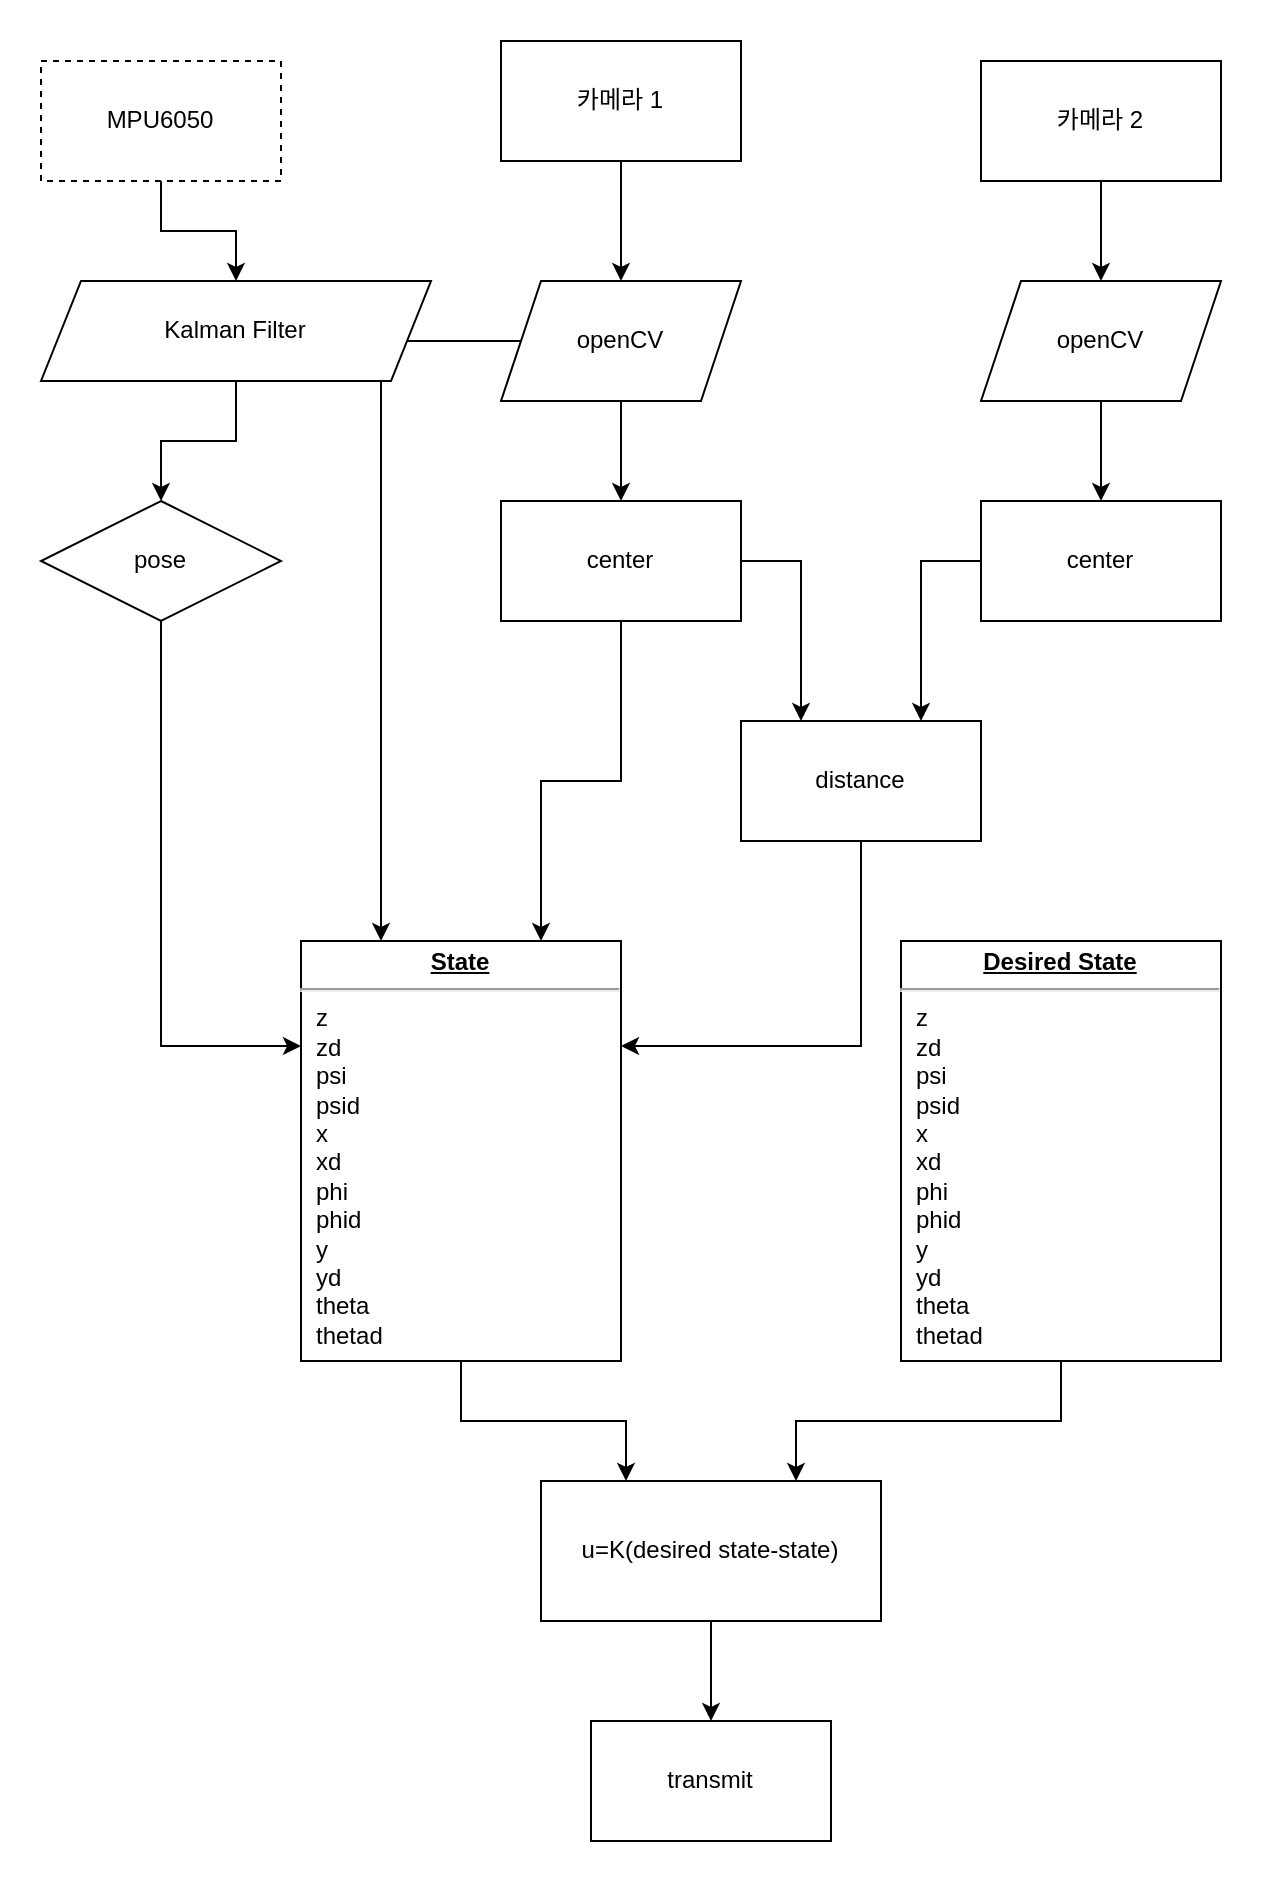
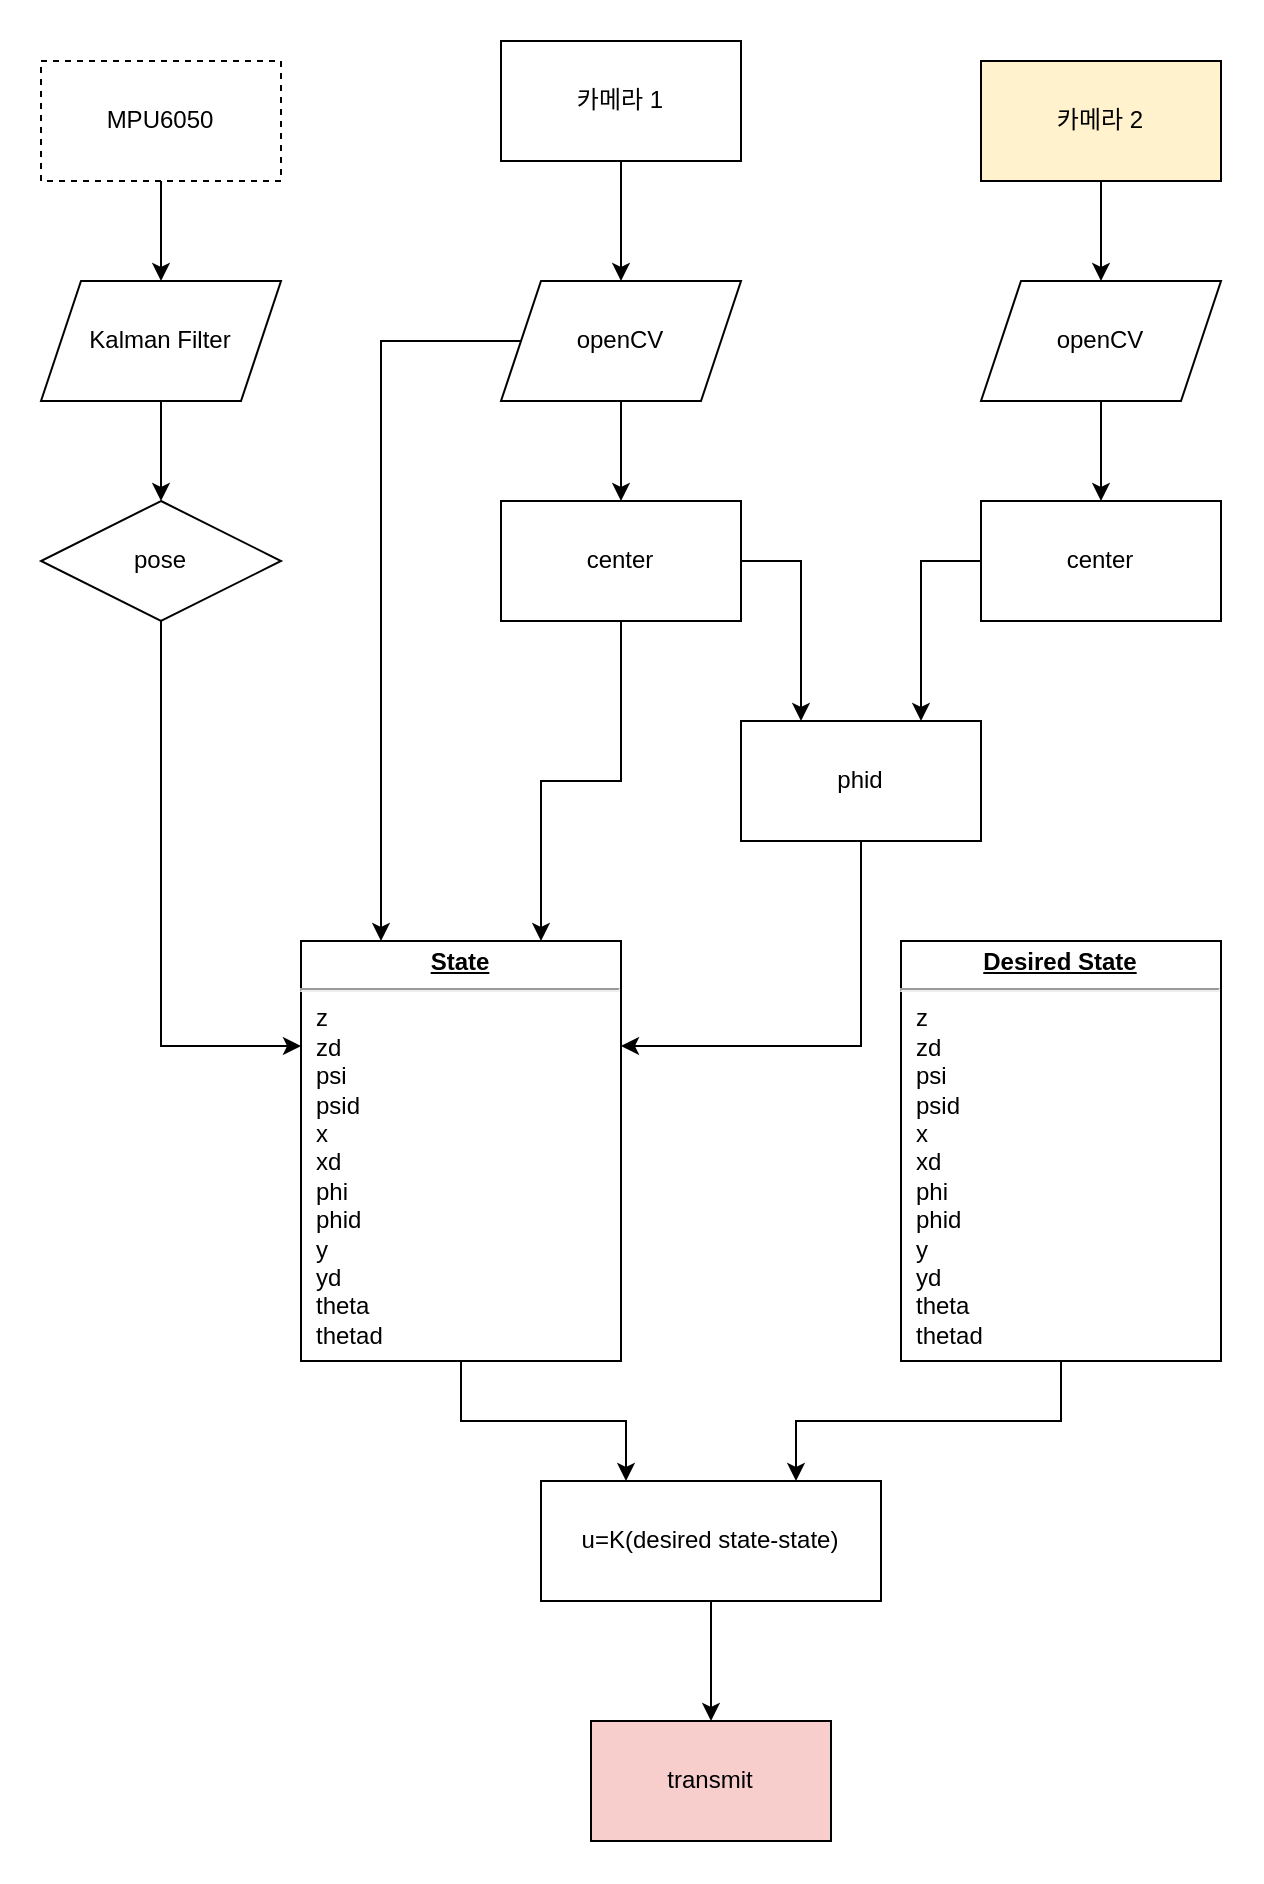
node "카메라 2": fillcolor #ffffff -> #fff2cc
node "Kalman Filter": size 390x100 -> 240x120
node "distance": label "distance" -> "phid"
node "u=K(desired state-state)": size 340x140 -> 340x120
node "transmit": fillcolor #ffffff -> #f8cecc
